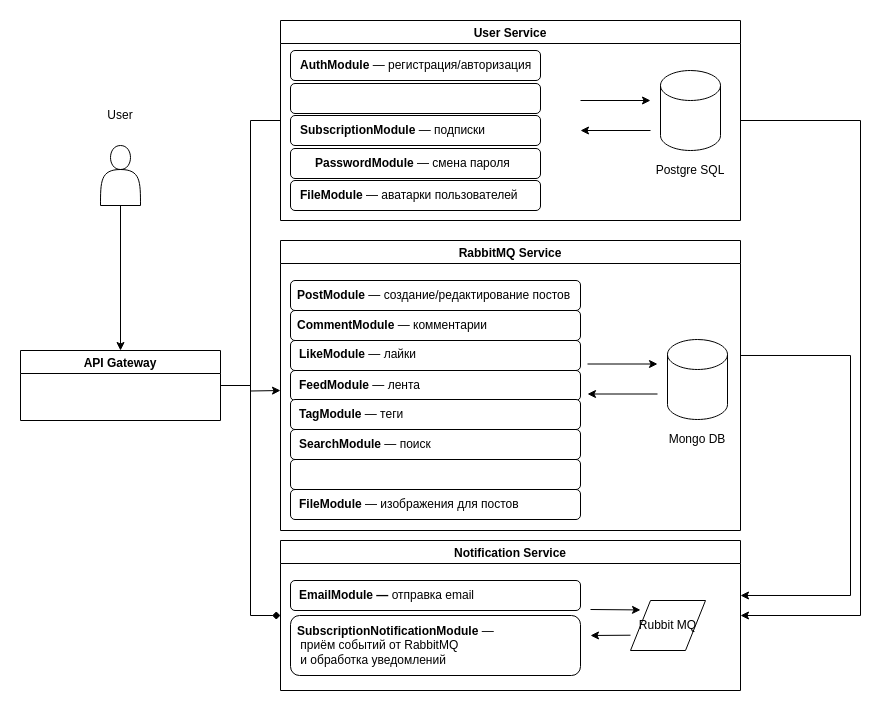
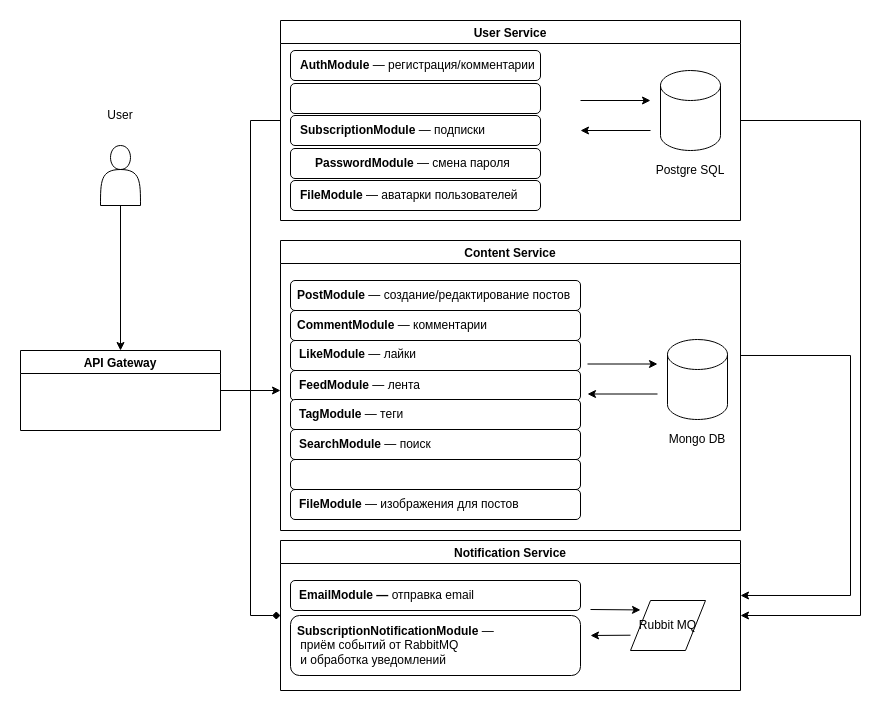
node "AuthModule — регистрация/авторизация": label "AuthModule — регистрация/авторизация" -> "AuthModule — регистрация/комментарии"
node "RabbitMQ Service": label "RabbitMQ Service" -> "Content Service"
node "API Gateway": size 200x70 -> 200x80
